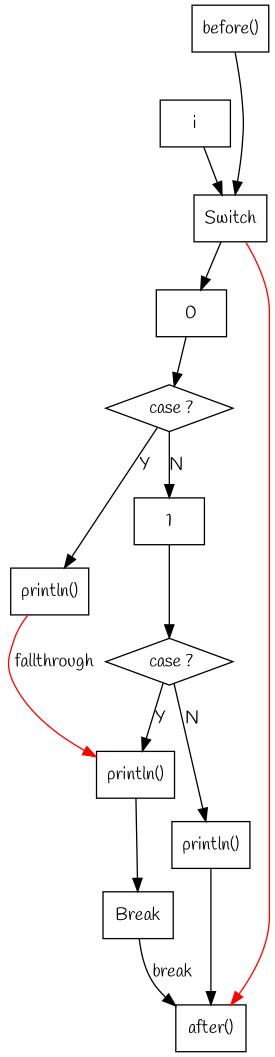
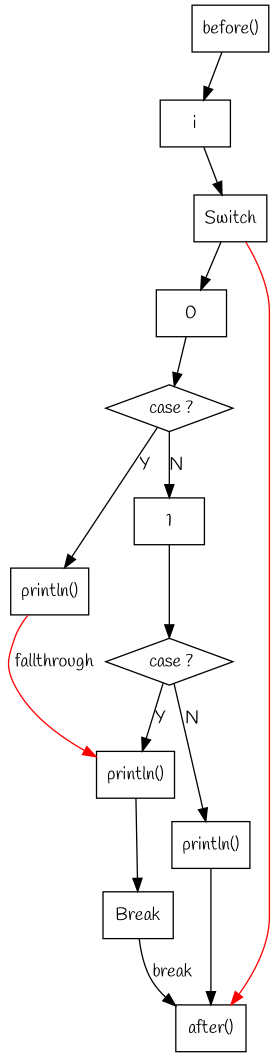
edge "before()" -> "Switch": now "before()" -> "i"
